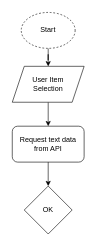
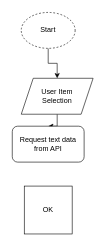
node "User Item Selection": moved (48, 84) -> (57, 96)
edge "Request text data from API" -> "OK": removed
node "OK": shape diamond -> rectangle
